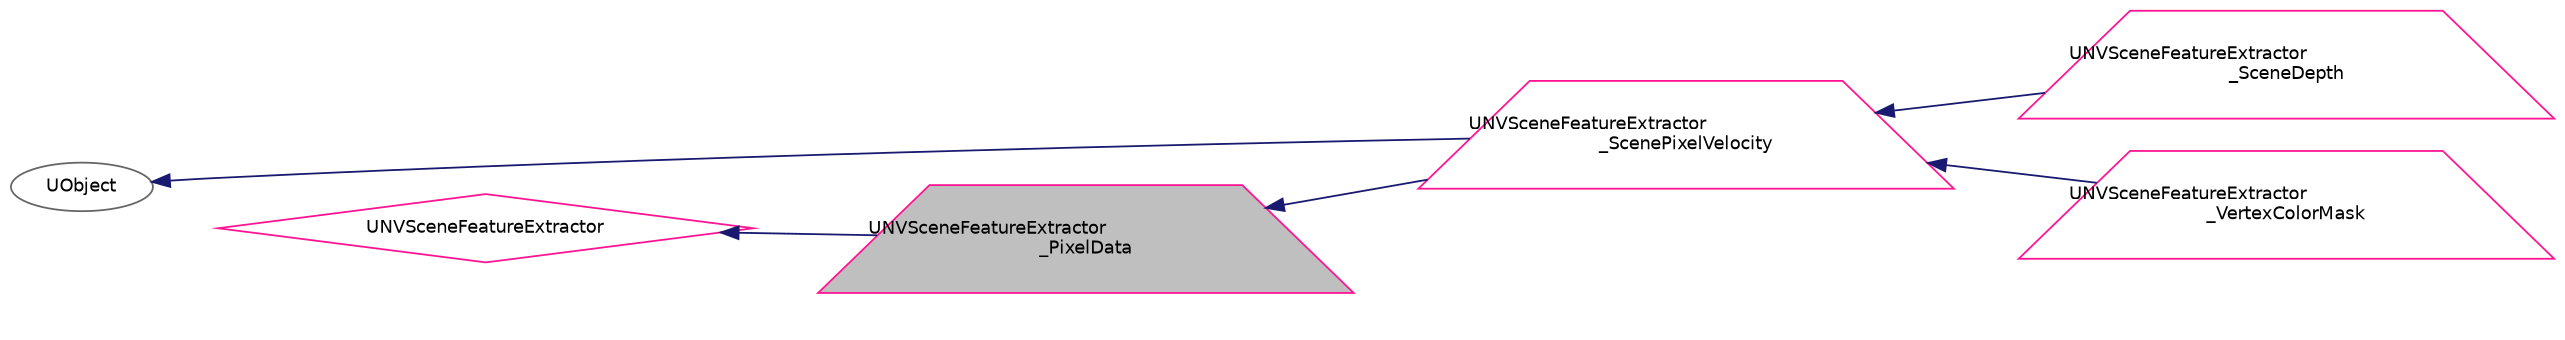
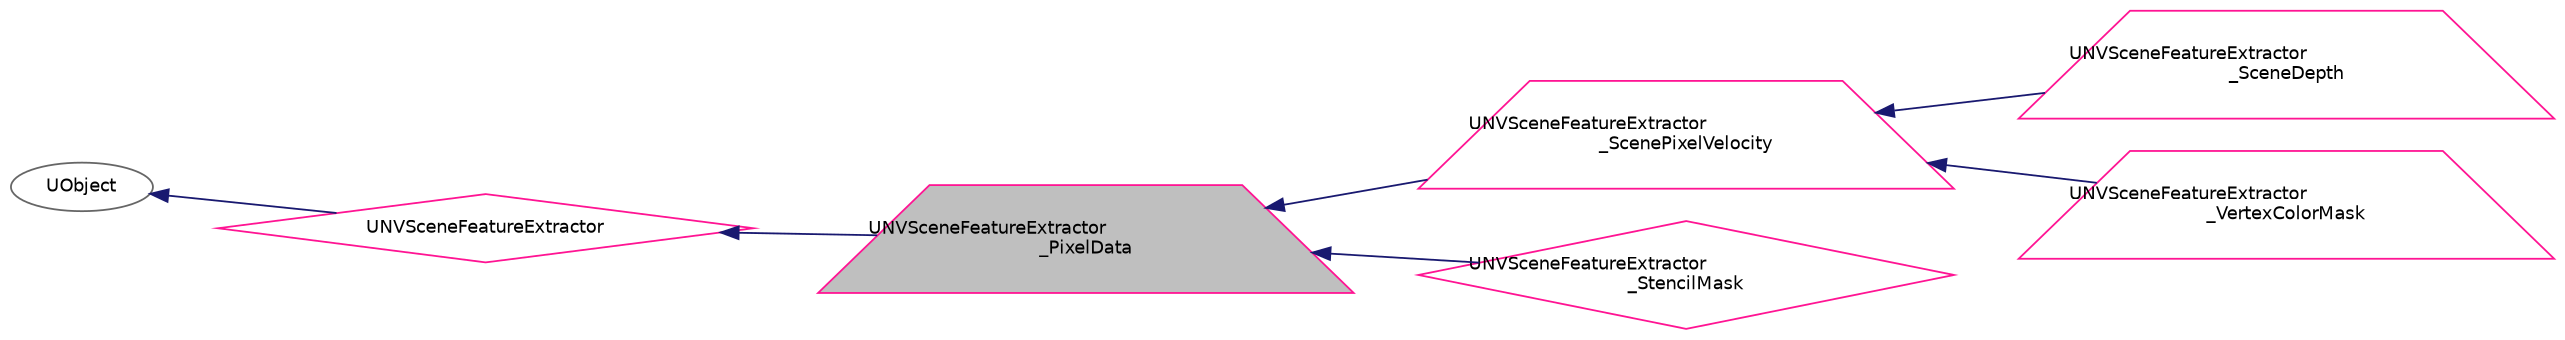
edge "UNVSceneFeatureExtractor _ScenePixelVelocity" -> "UObject": now "UNVSceneFeatureExtractor" -> "UObject"
node "UNVSceneFeatureExtractor _StencilMask": added
